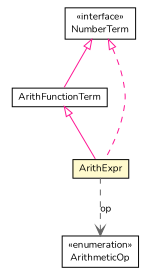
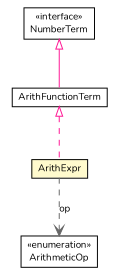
edge "ArithExpr" -> "NumberTerm": removed
edge "ArithExpr" -> "ArithFunctionTerm": style solid -> dashed
